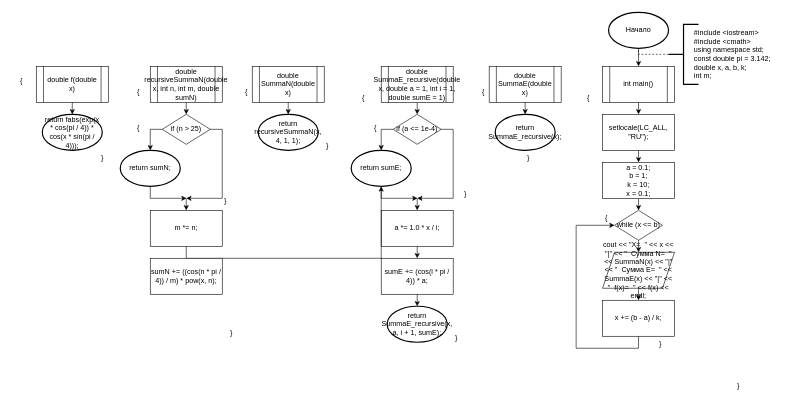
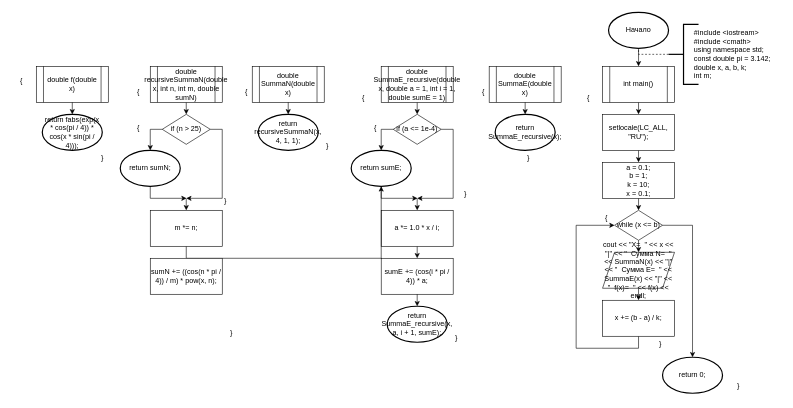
edge "while (x <= b)" -> "return 0;": added
node "return 0;": added
